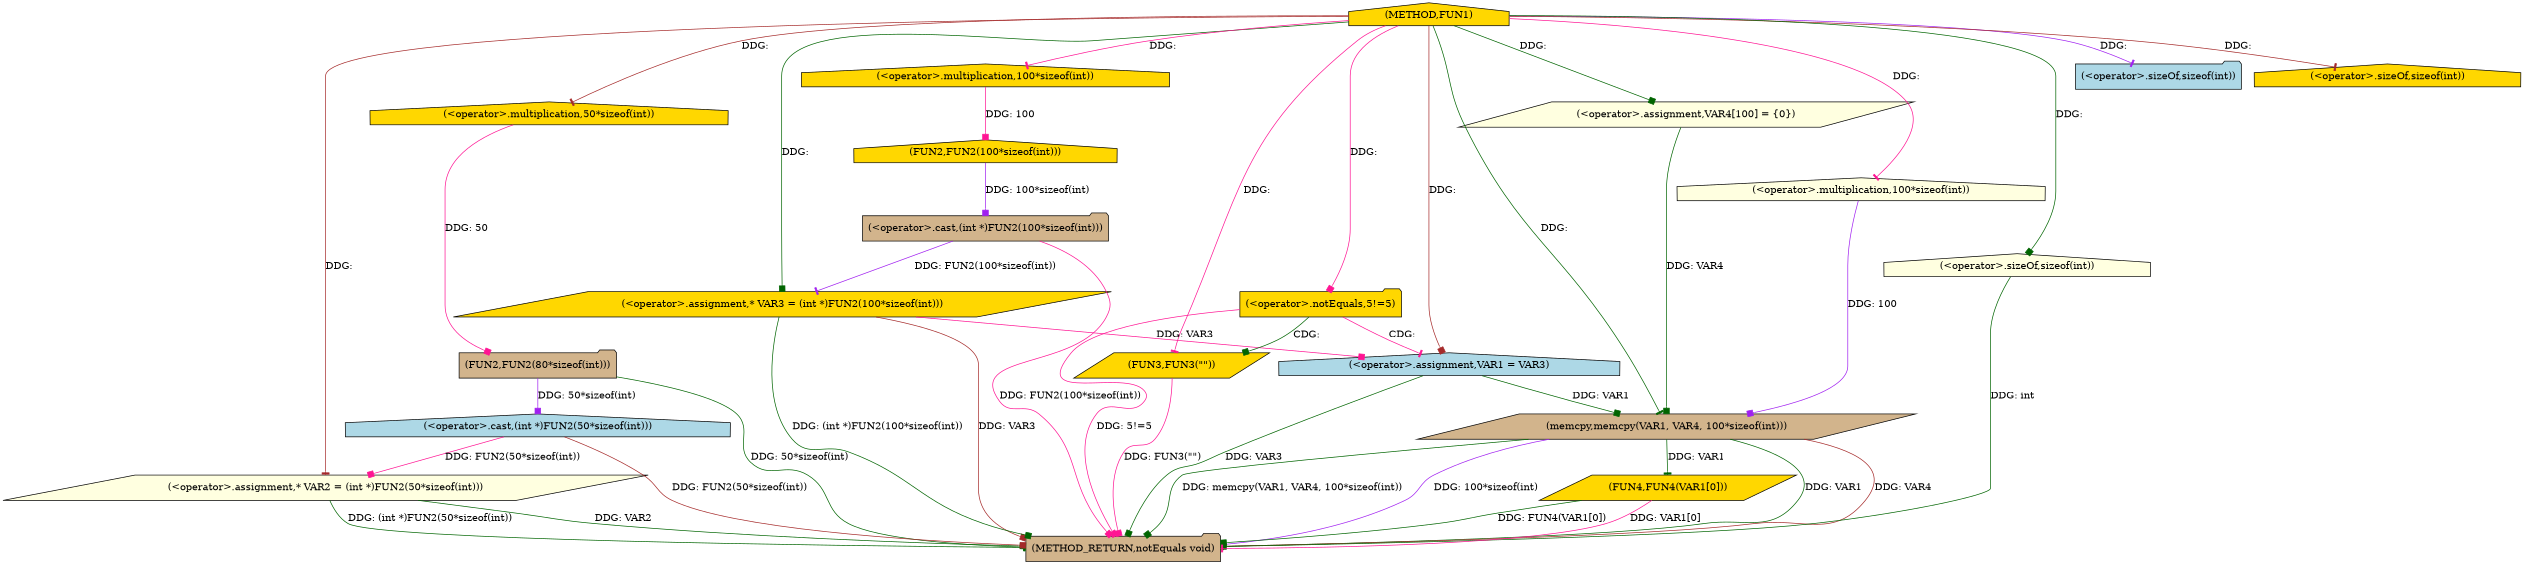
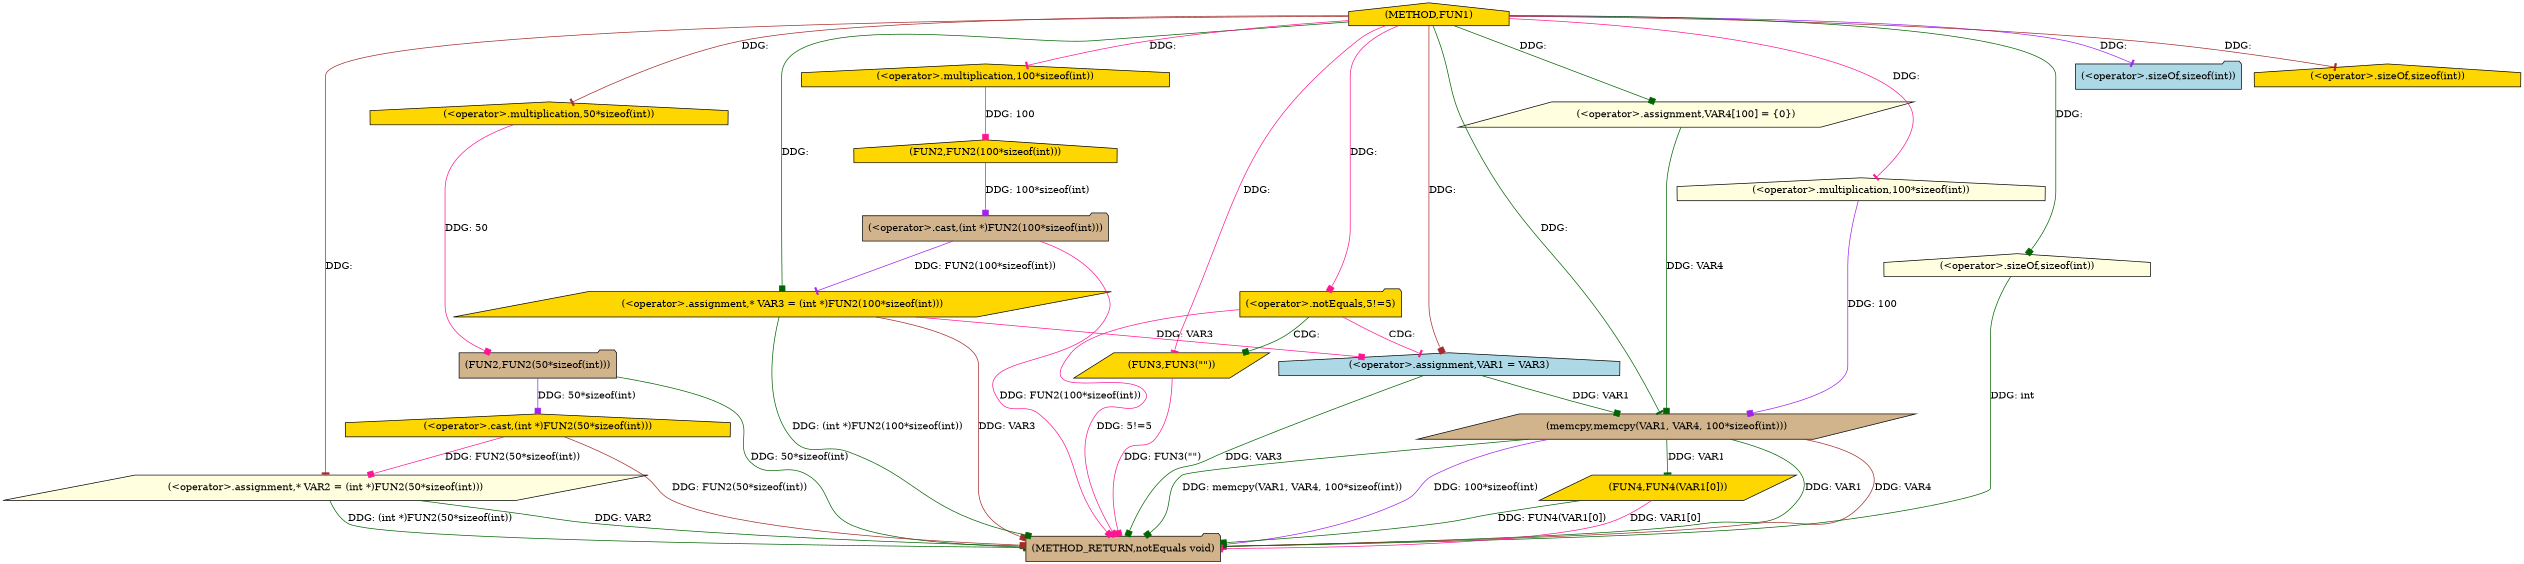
node "(FUN2,FUN2(80*sizeof(int)))": label "(FUN2,FUN2(80*sizeof(int)))" -> "(FUN2,FUN2(50*sizeof(int)))"
node "(<operator>.cast,(int *)FUN2(50*sizeof(int)))": fillcolor lightblue -> gold
